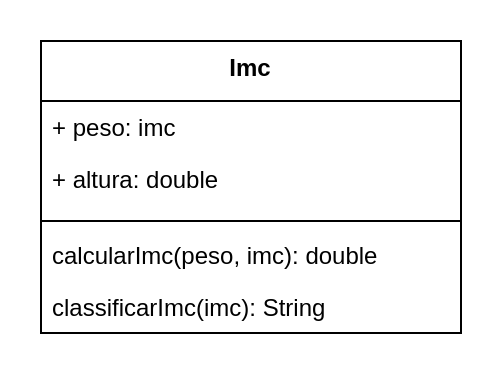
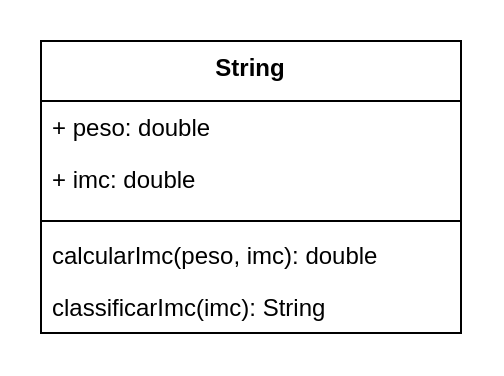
node "Imc": label "Imc" -> "String"
node "+ peso: imc": label "+ peso: imc" -> "+ peso: double"
node "+ altura: double": label "+ altura: double" -> "+ imc: double"
